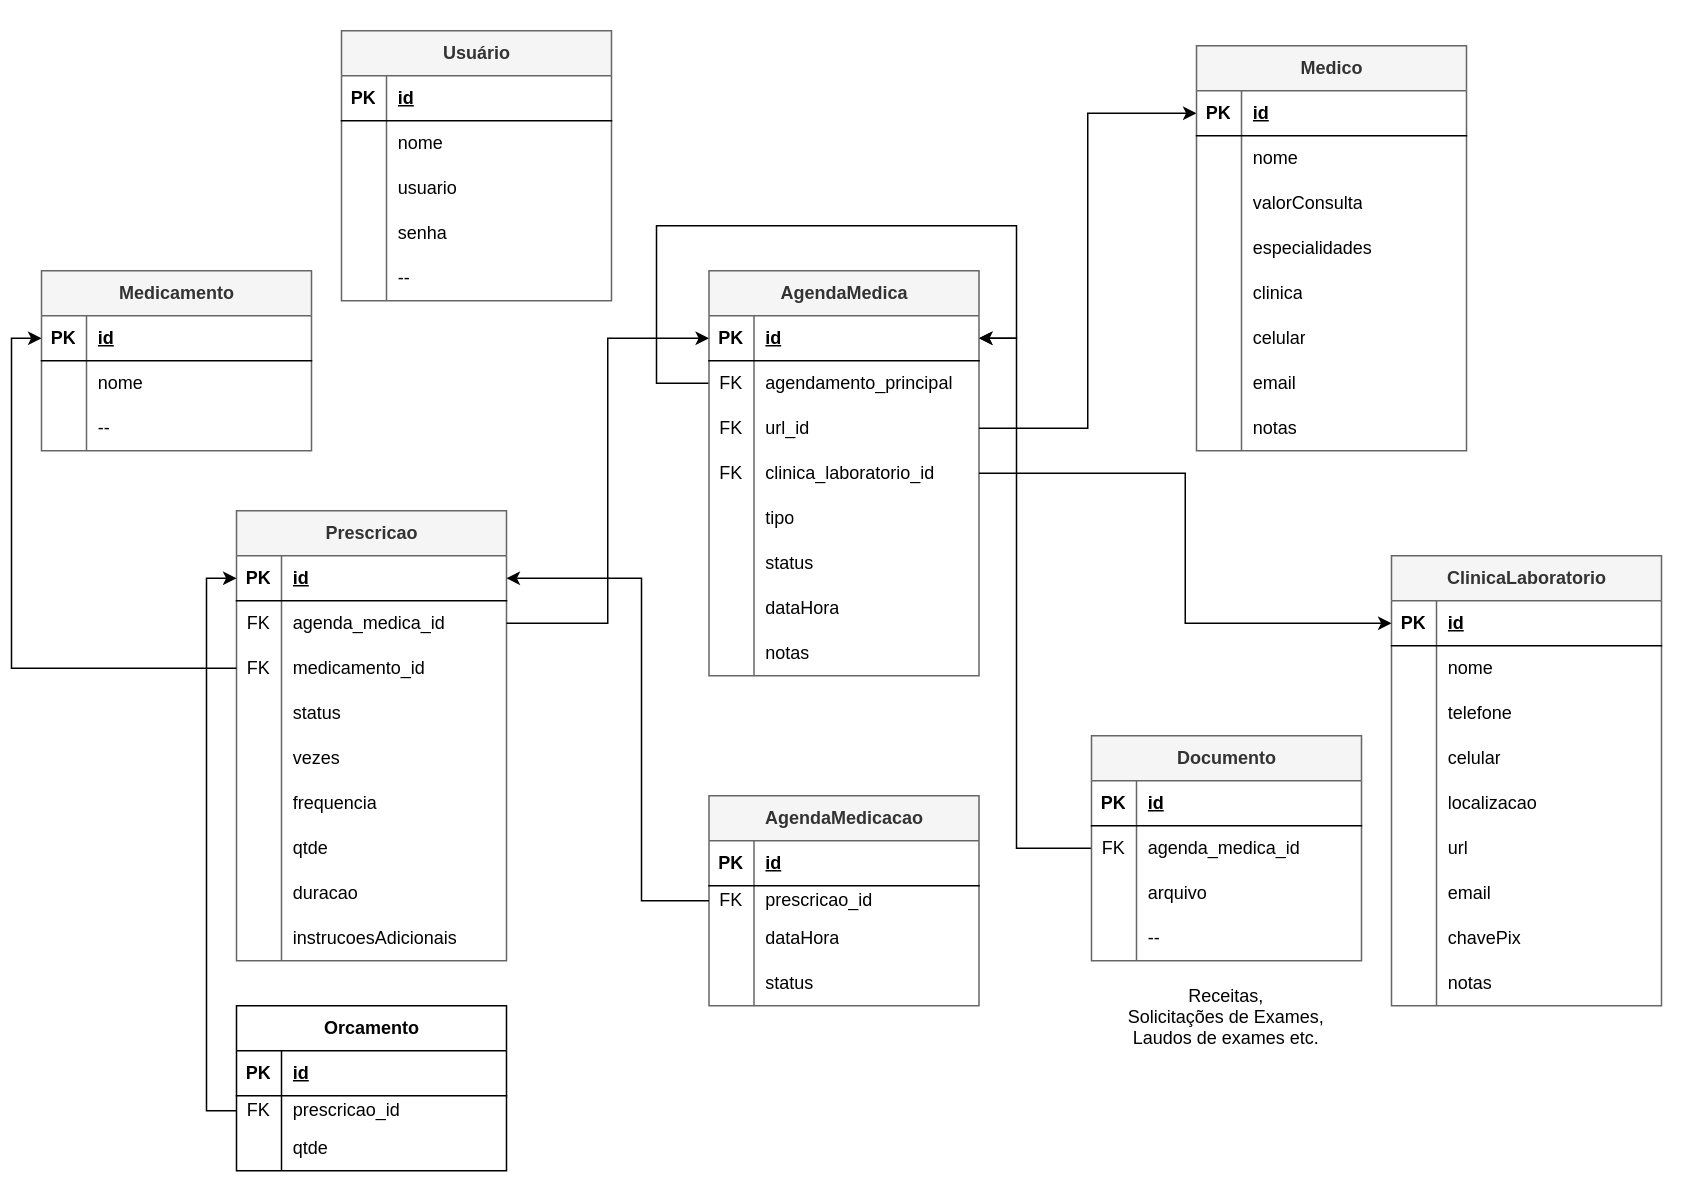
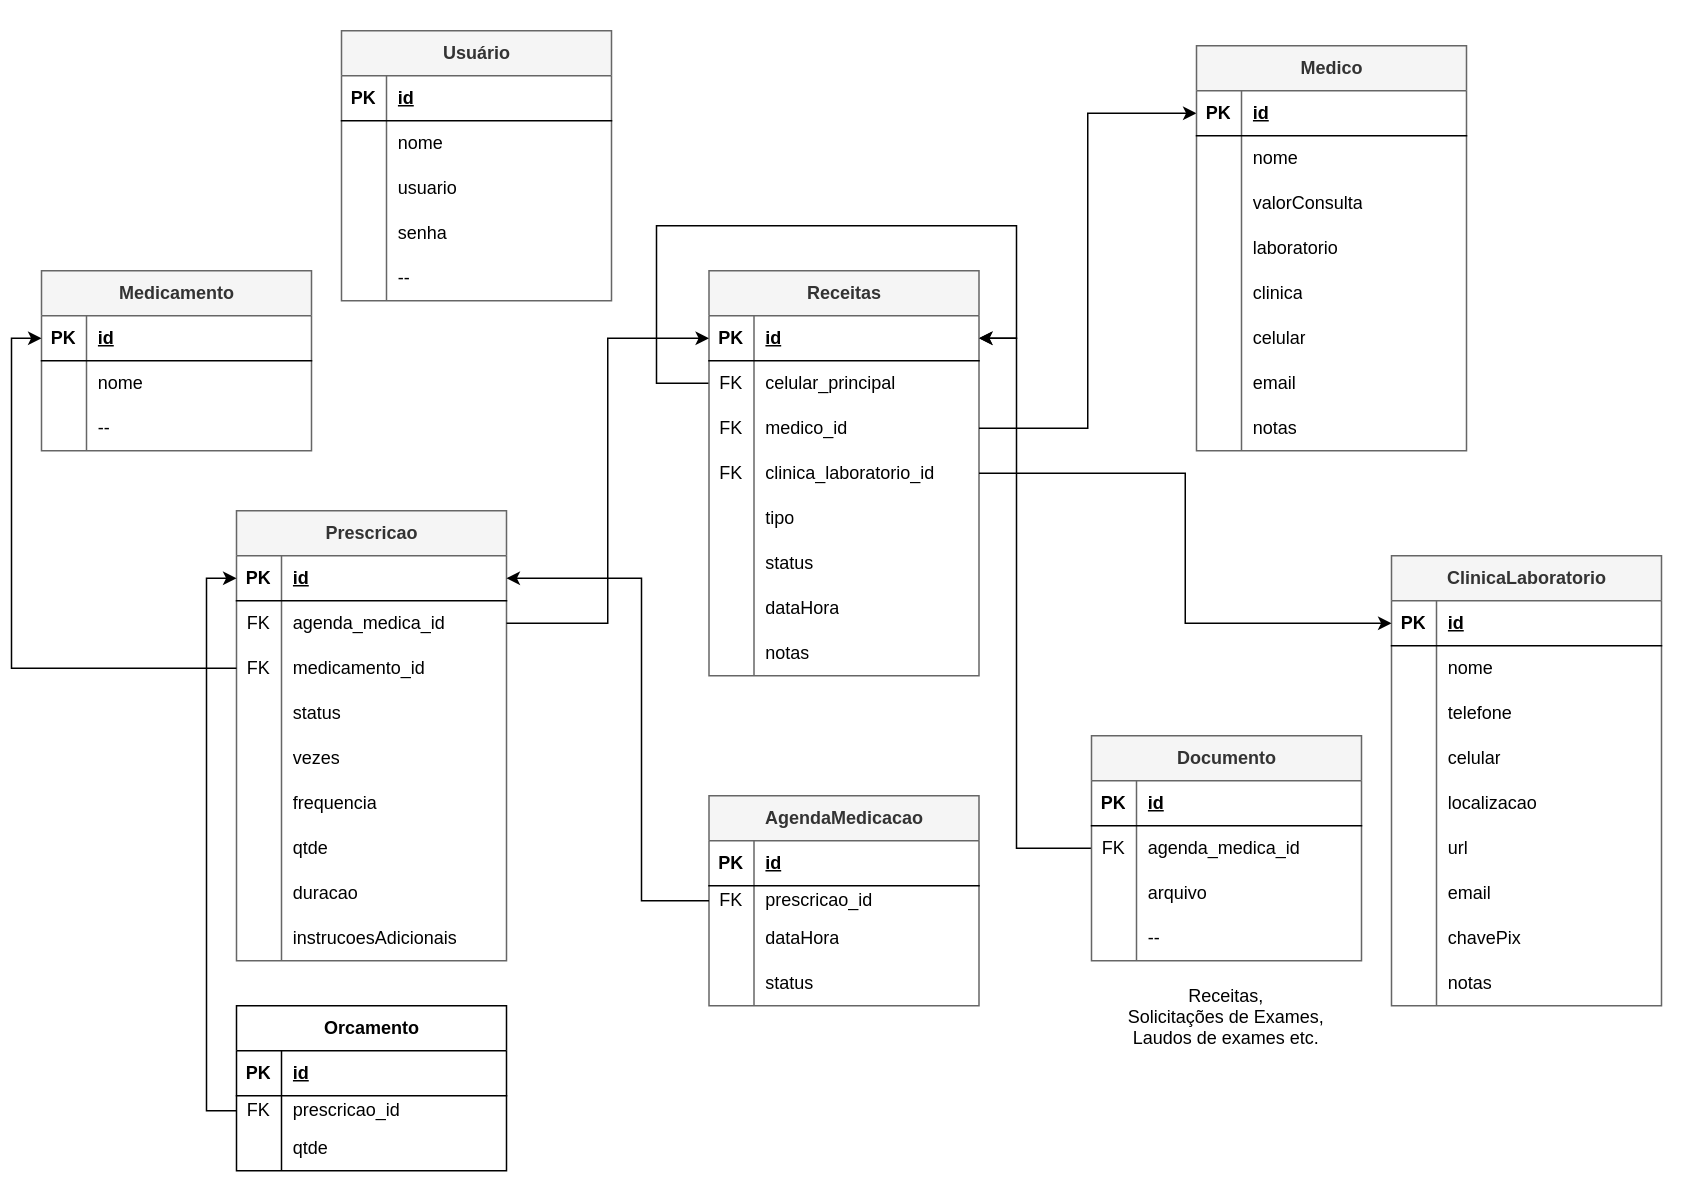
node "especialidades": label "especialidades" -> "laboratorio"
node "AgendaMedica": label "AgendaMedica" -> "Receitas"
node "agendamento_principal": label "agendamento_principal" -> "celular_principal"
node "url_id": label "url_id" -> "medico_id"
